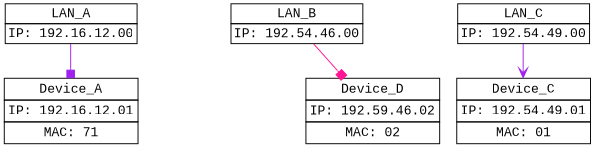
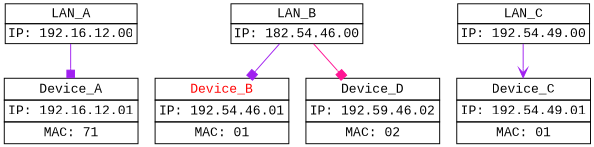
node "LAN_B": text "IP: 192.54.46.00" -> "IP: 182.54.46.00"
node "Device_B": added
